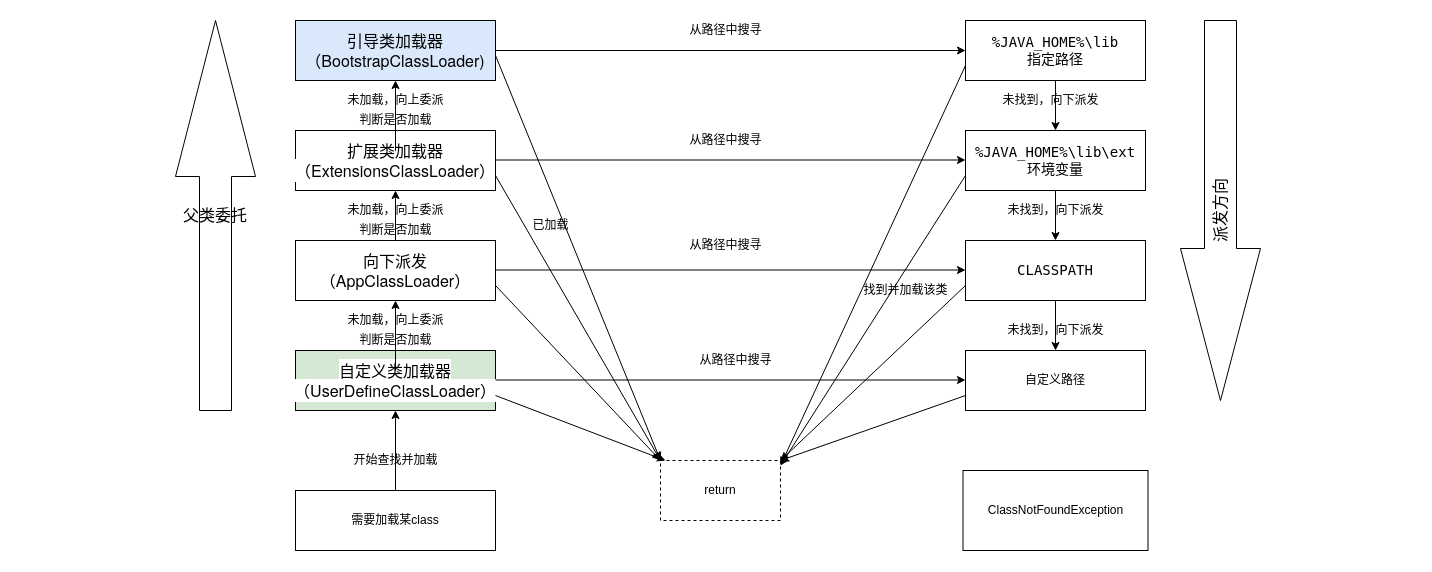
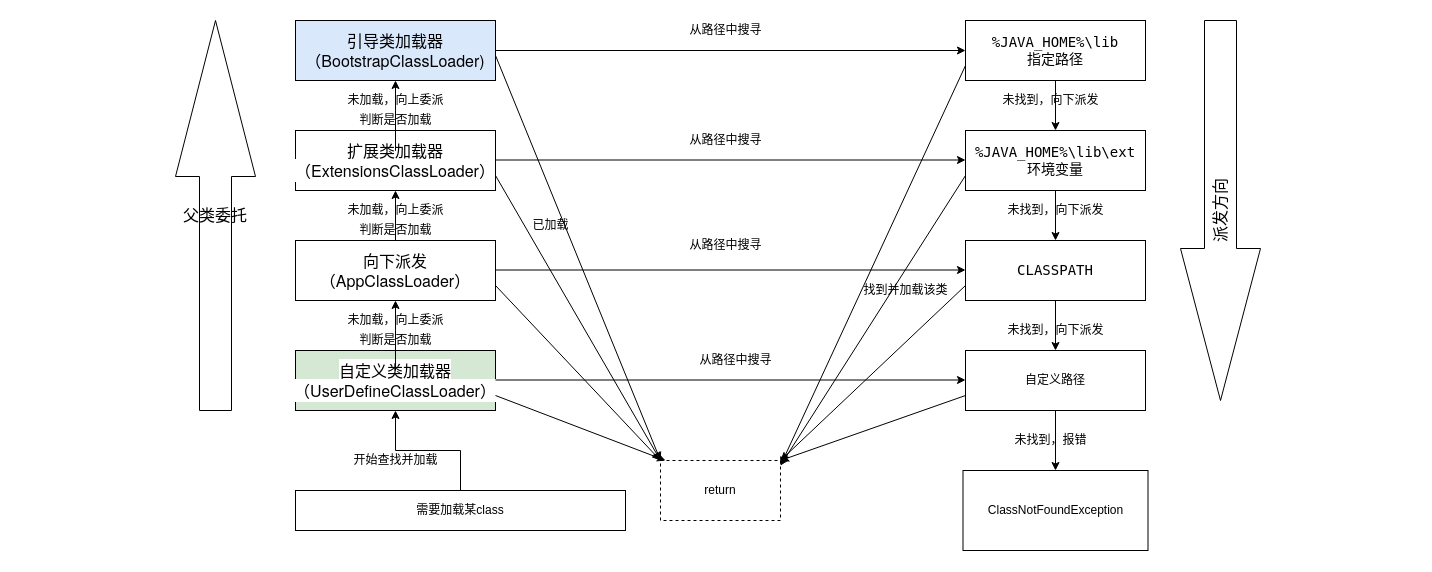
edge "自定义路径" -> "ClassNotFoundException": added
node "未找到，报错": added
node "需要加载某class": size 200x60 -> 330x40
